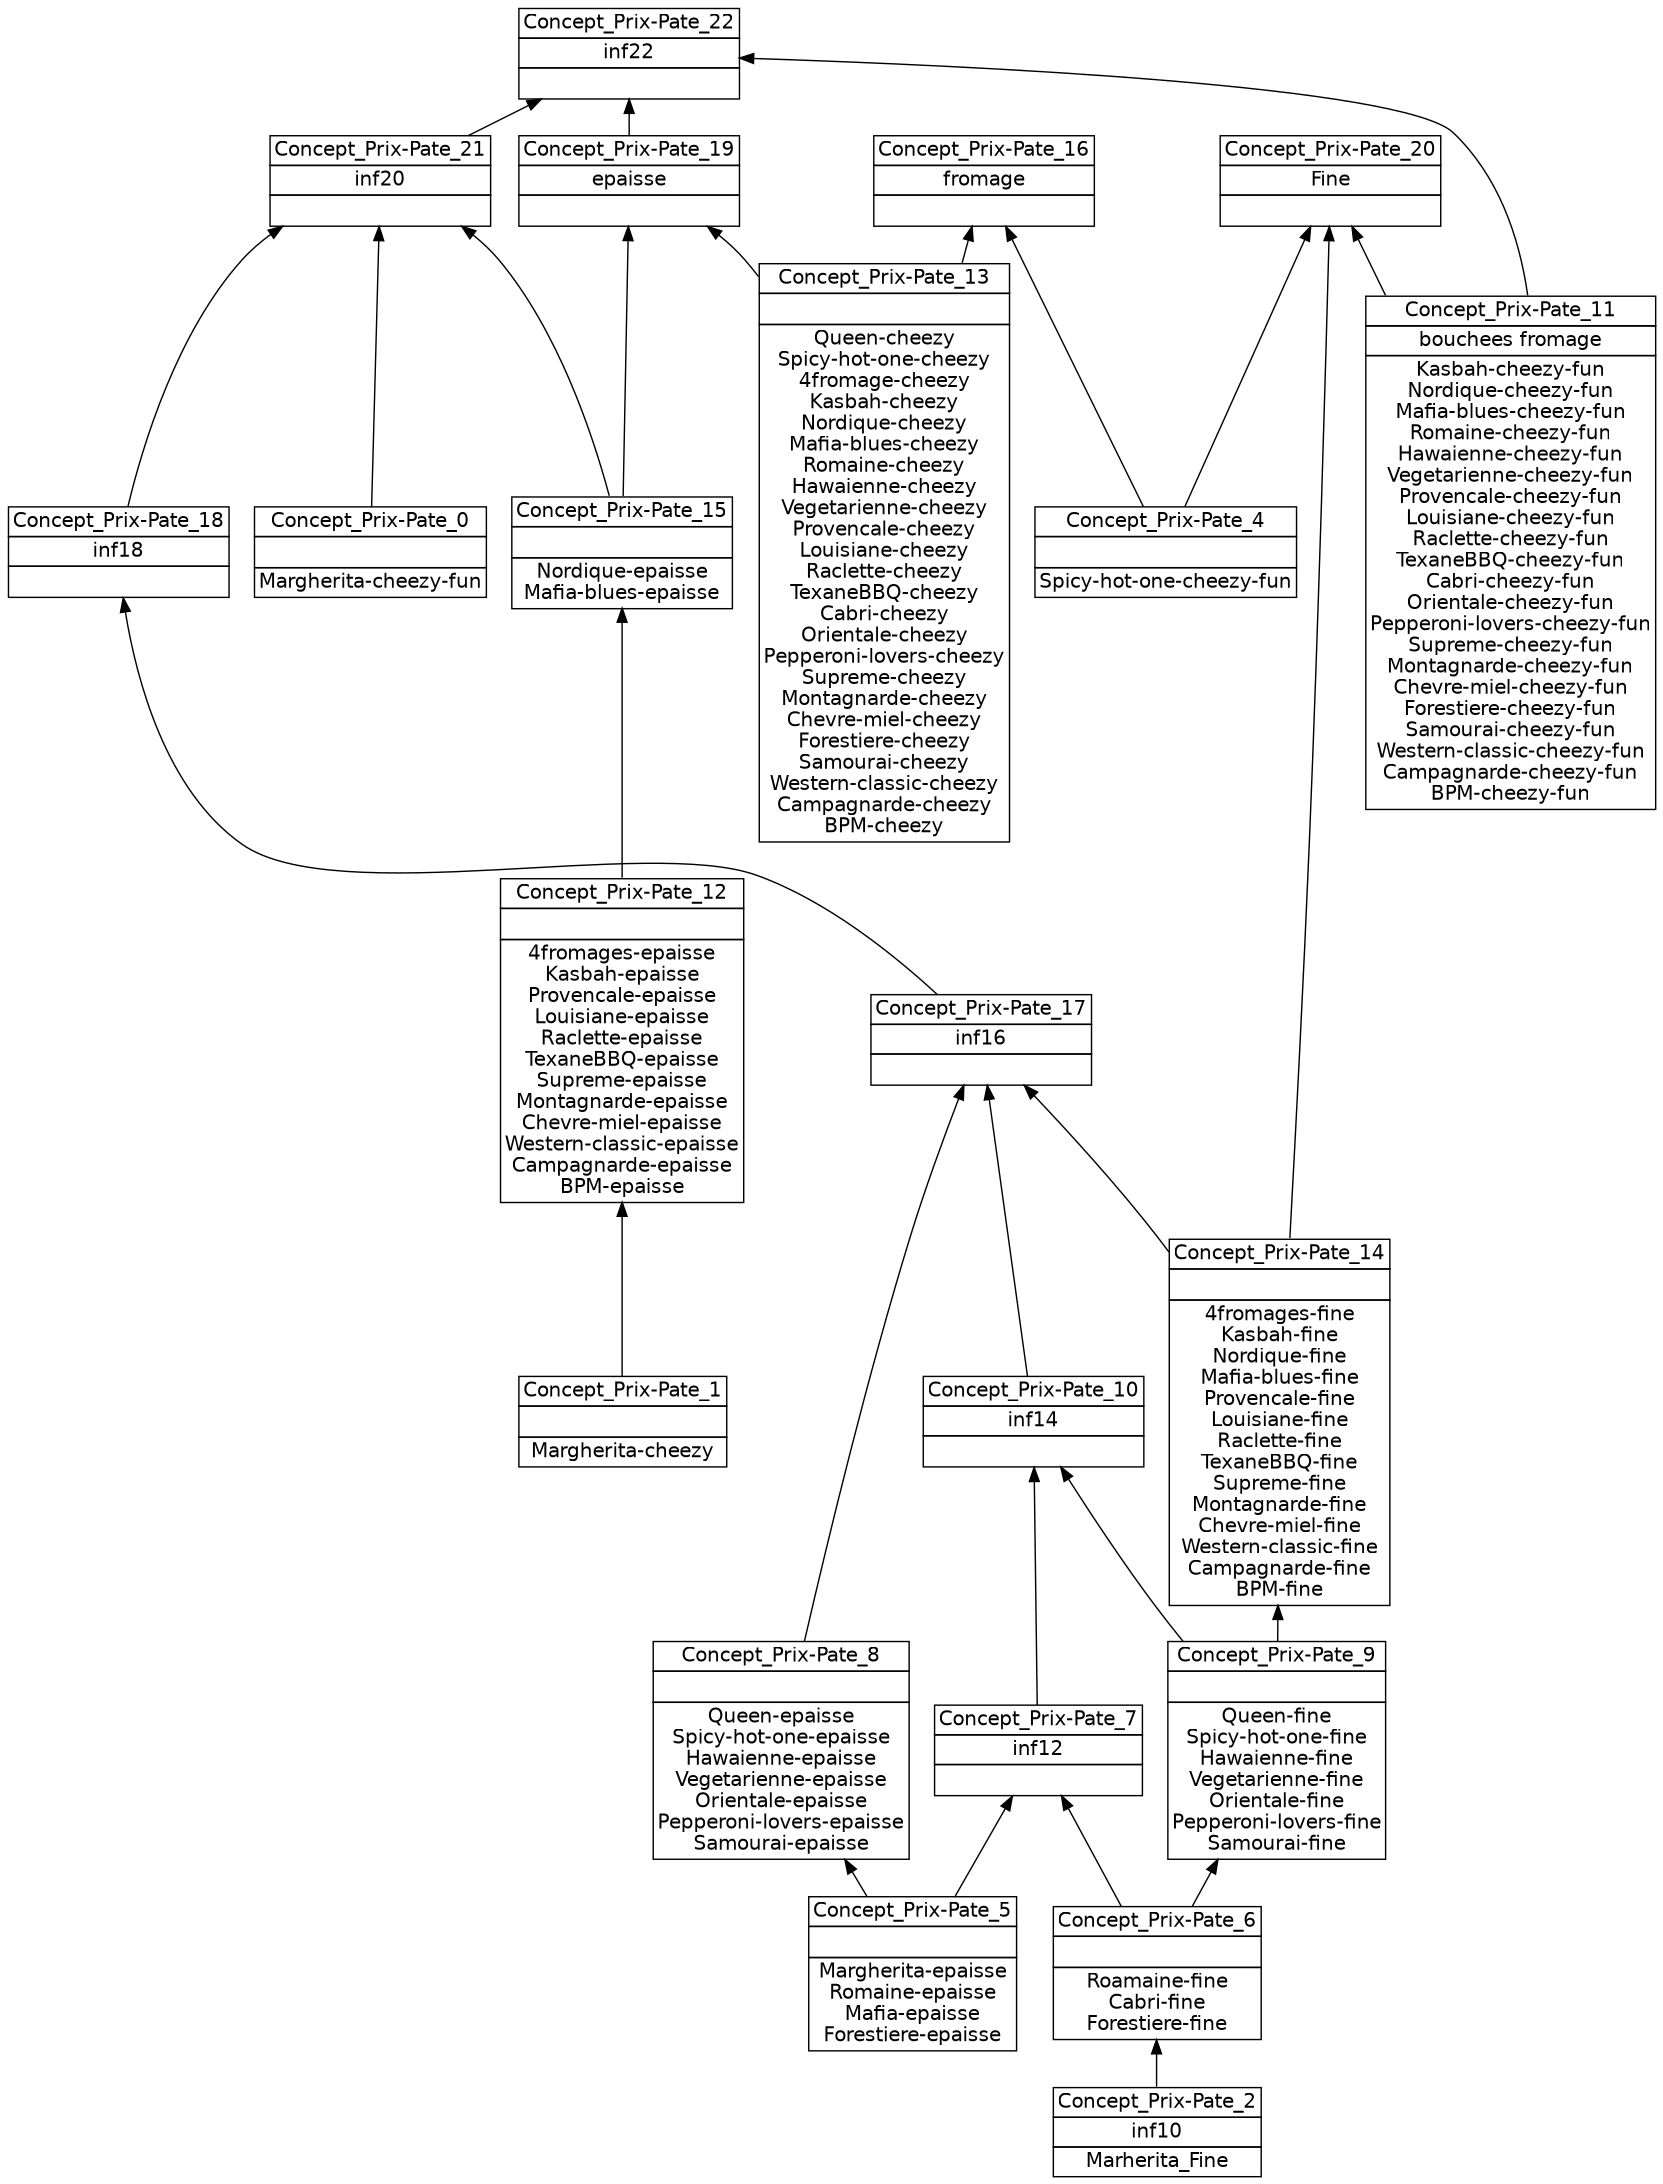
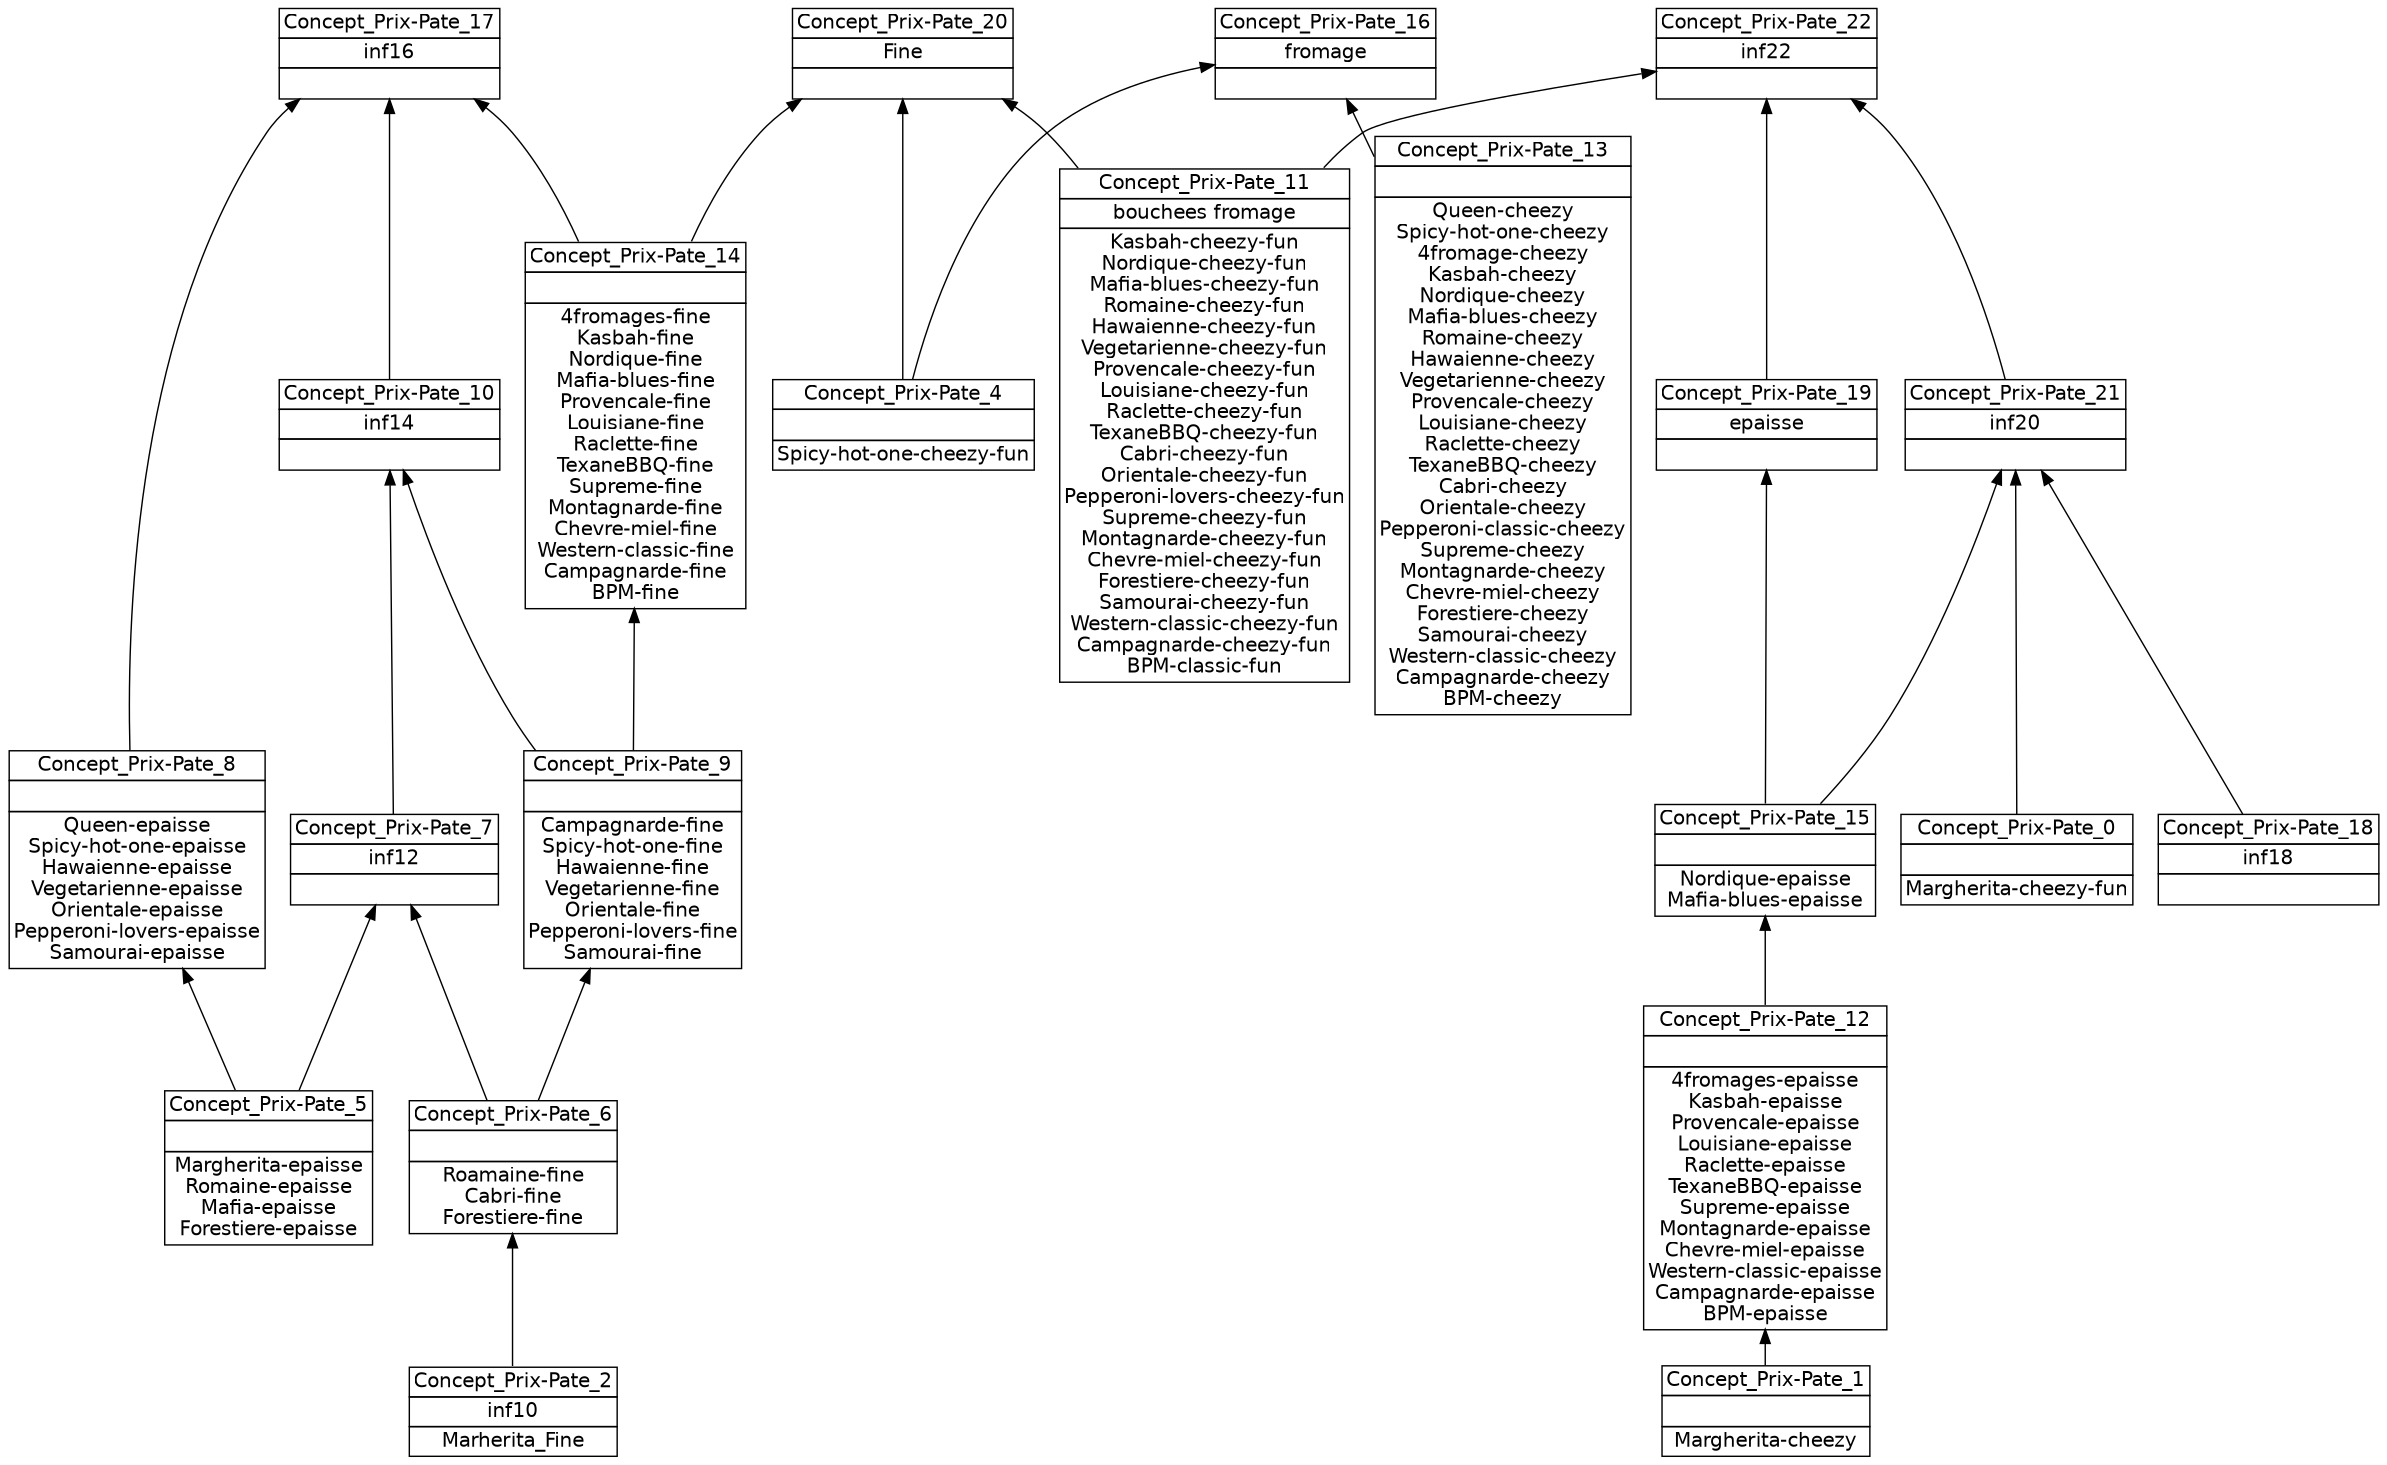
edge "Concept_Prix-Pate_13" -> "Concept_Prix-Pate_19": removed
node "Concept_Prix-Pate_13": text "Pepperoni-lovers-cheezy" -> "Pepperoni-classic-cheezy"
node "Concept_Prix-Pate_11": text "BPM-cheezy-fun" -> "BPM-classic-fun"
edge "Concept_Prix-Pate_17" -> "Concept_Prix-Pate_18": removed
node "Concept_Prix-Pate_9": text "Queen-fine" -> "Campagnarde-fine"
